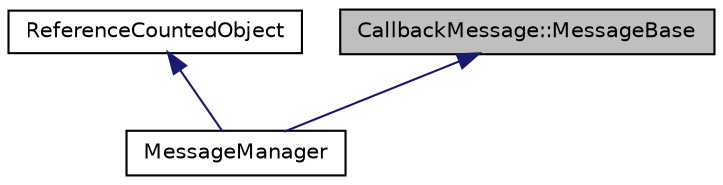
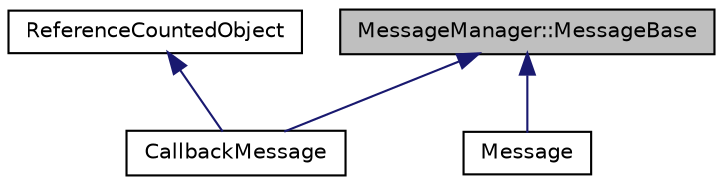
node "CallbackMessage::MessageBase": label "CallbackMessage::MessageBase" -> "MessageManager::MessageBase"
node "MessageManager": label "MessageManager" -> "CallbackMessage"
node "Message": added
